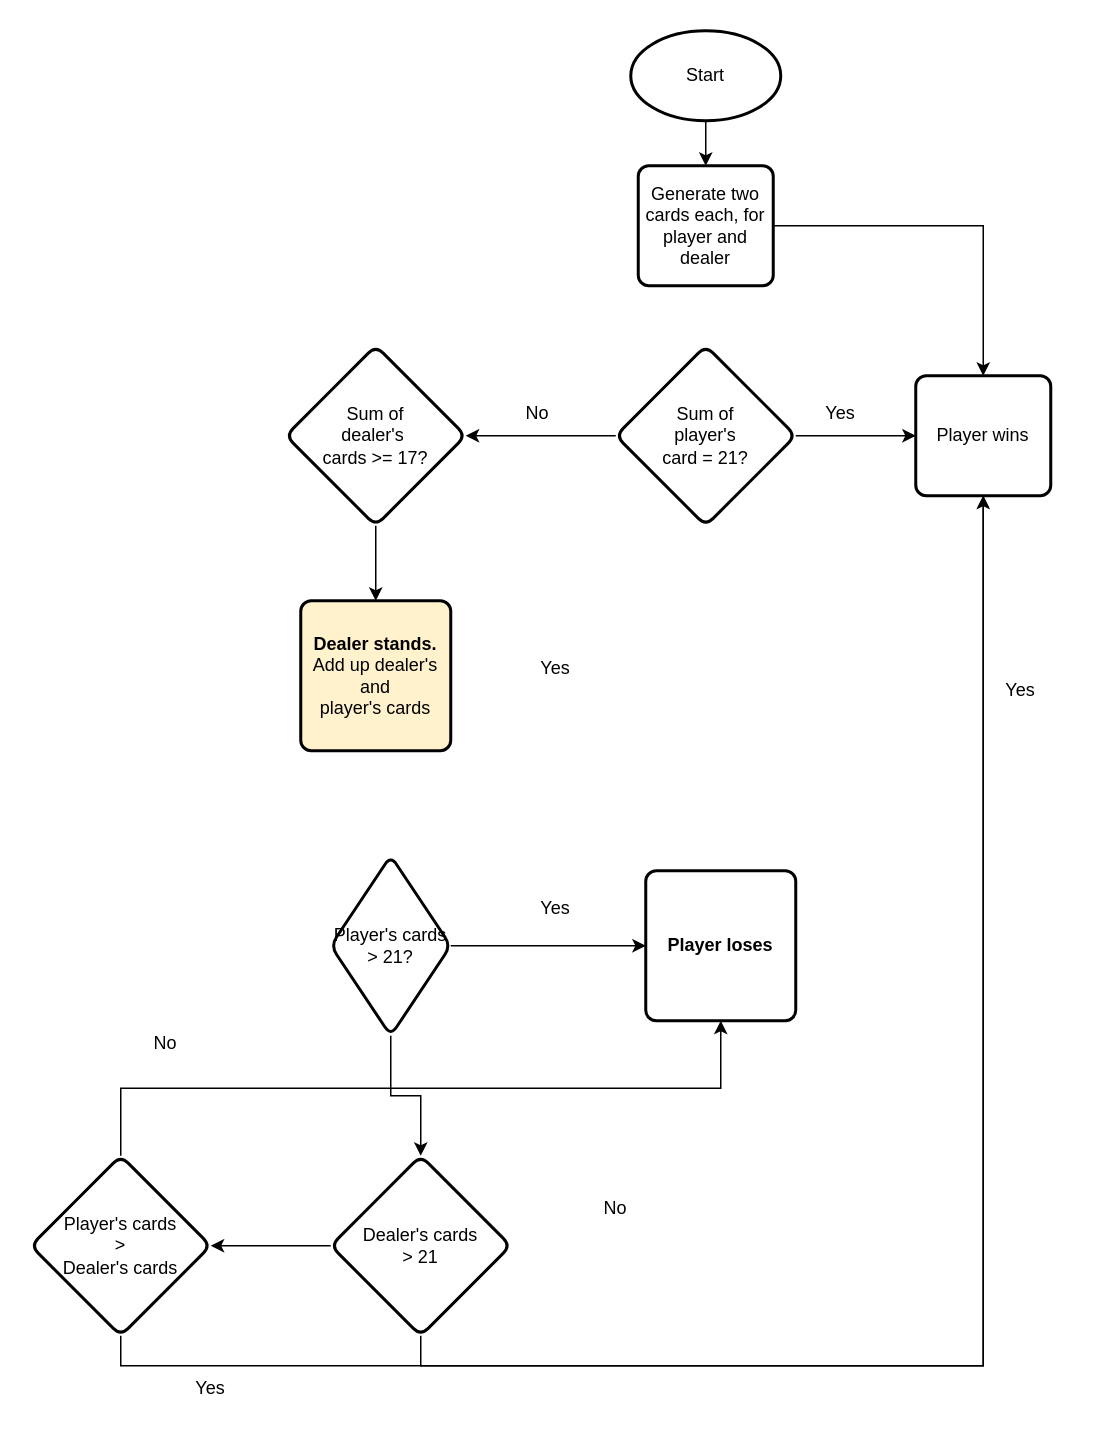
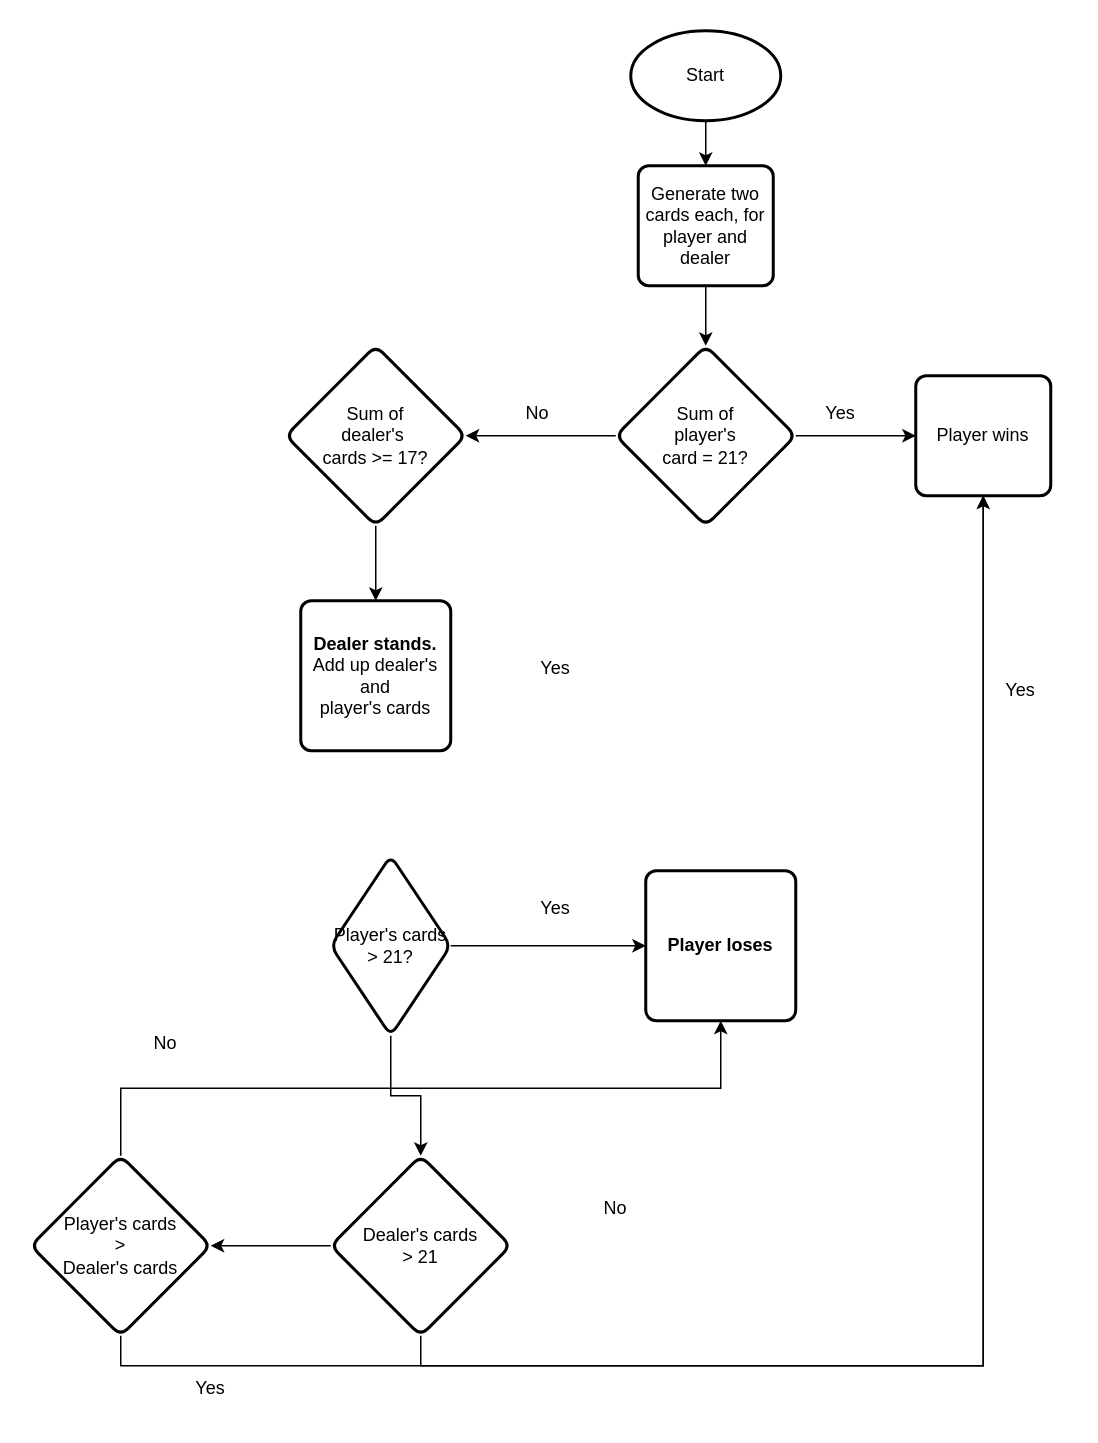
edge "Generate two cards each, for player and dealer" -> "Player wins": now "Generate two cards each, for player and dealer" -> "Sum of player's card = 21?"
node "Dealer stands. Add up dealer's and player's cards": fillcolor #fff2cc -> #ffffff
